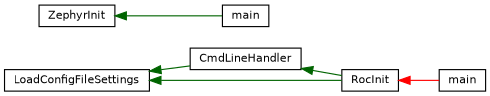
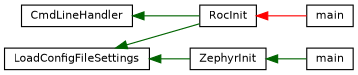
edge "CmdLineHandler" -> "LoadConfigFileSettings": now "ZephyrInit" -> "LoadConfigFileSettings"
